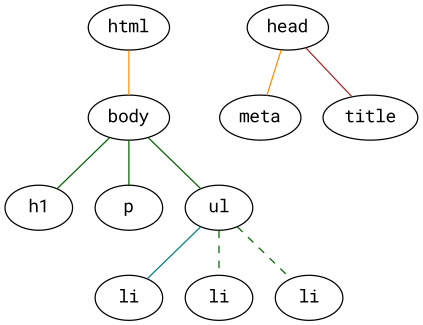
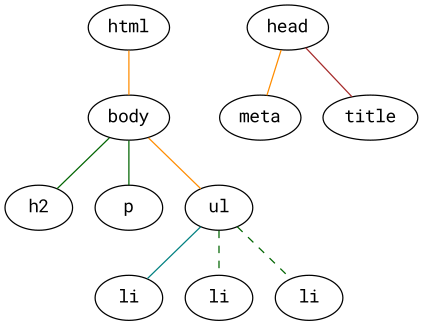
edge "body" -- "ul": color darkgreen -> darkorange
node "h1": label "h1" -> "h2"
